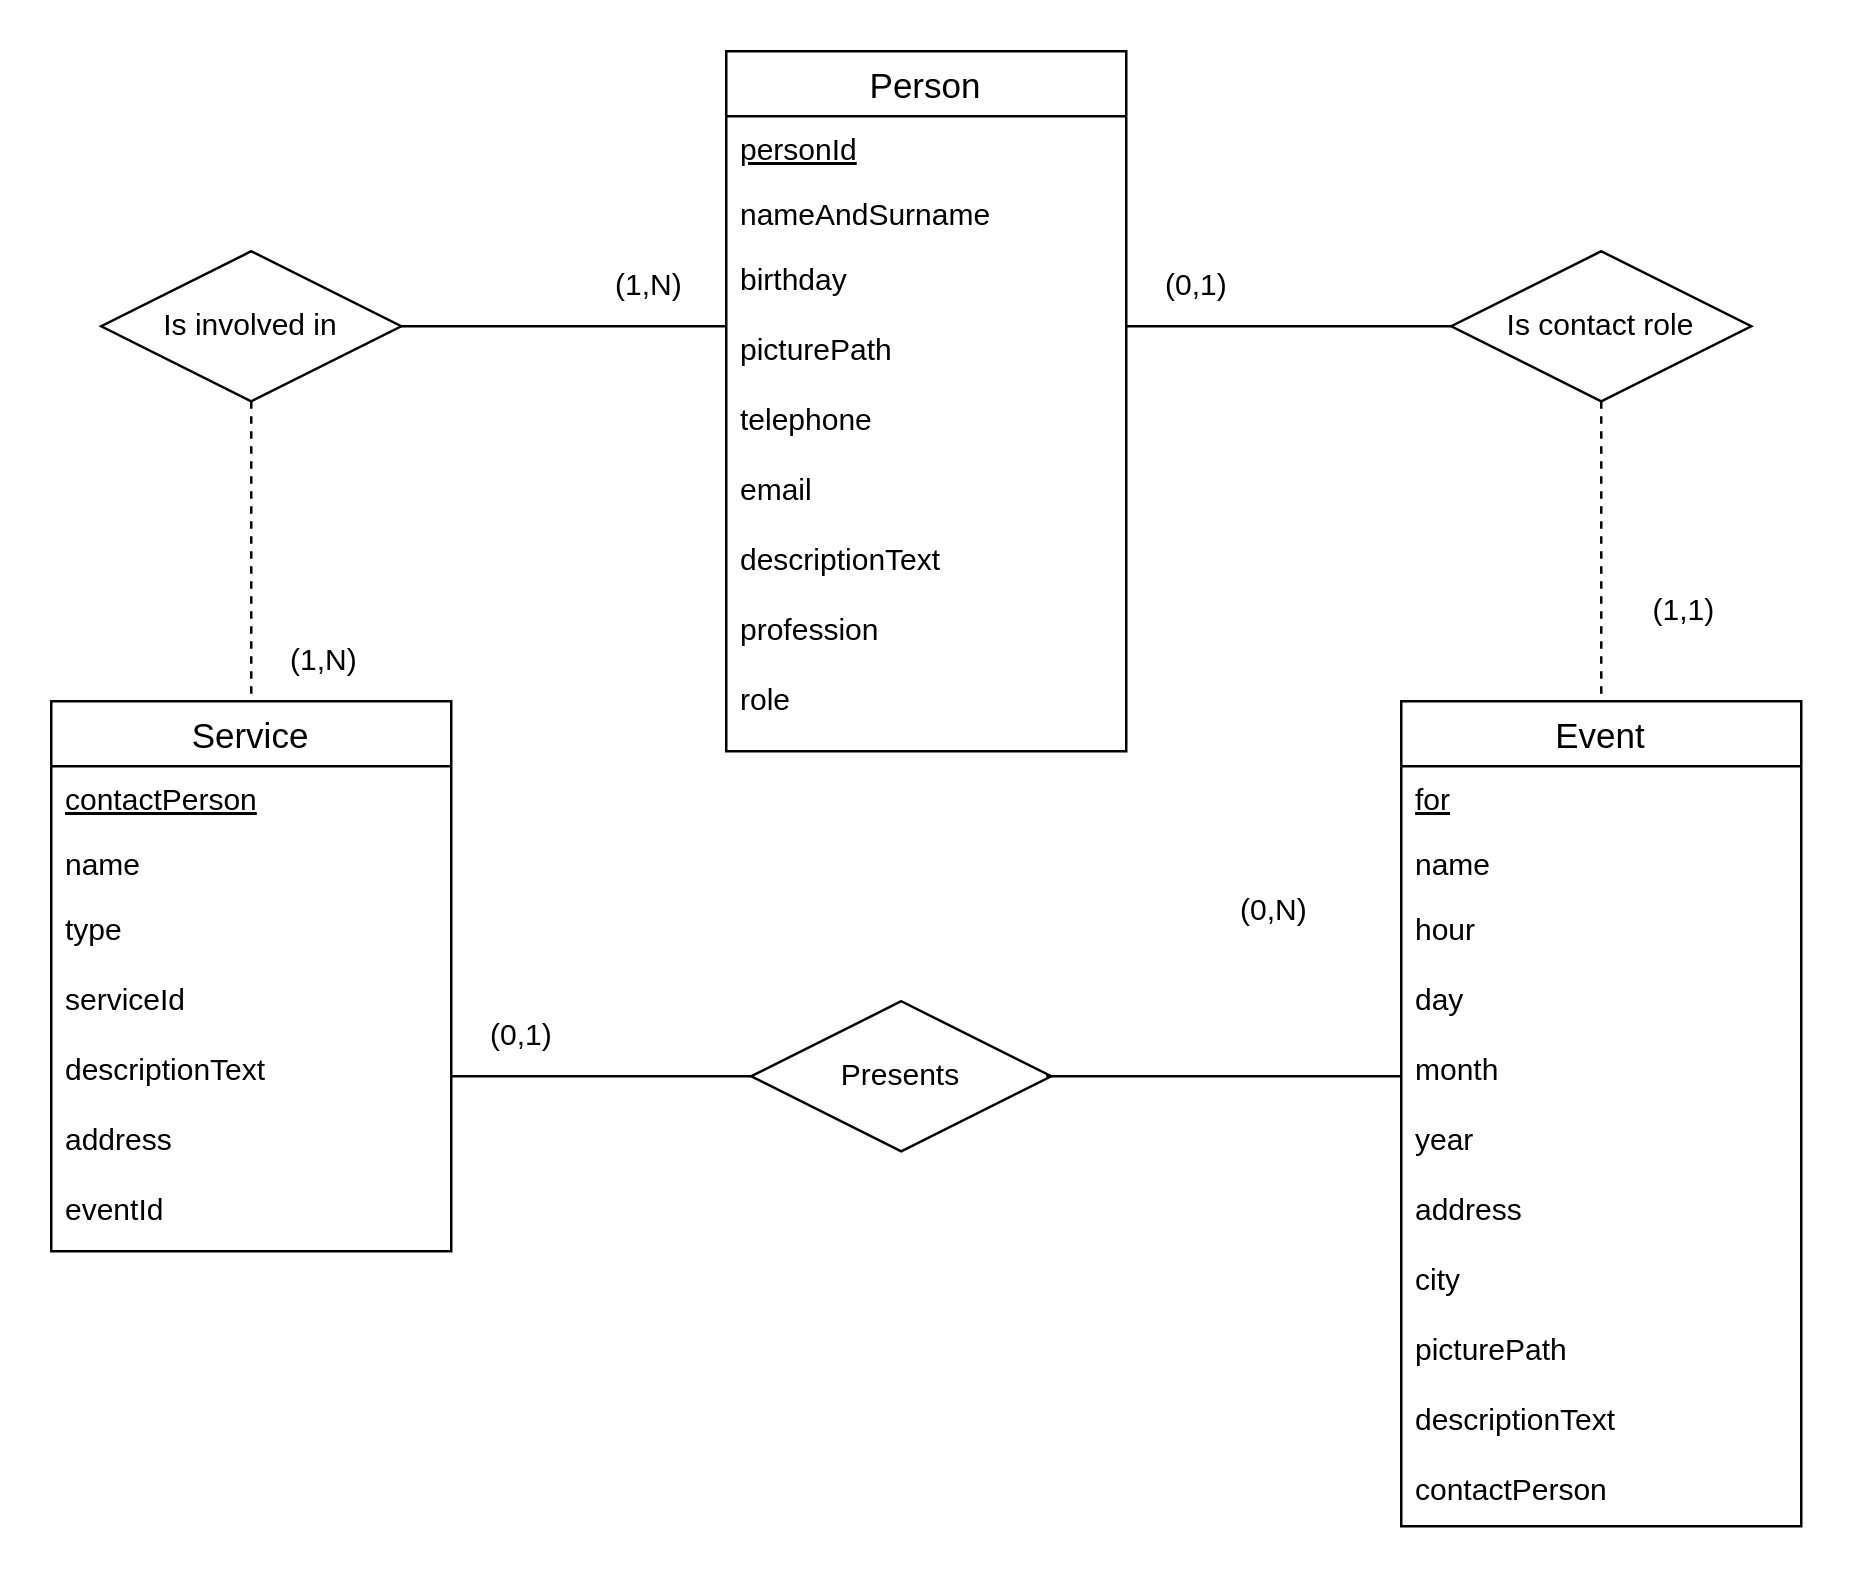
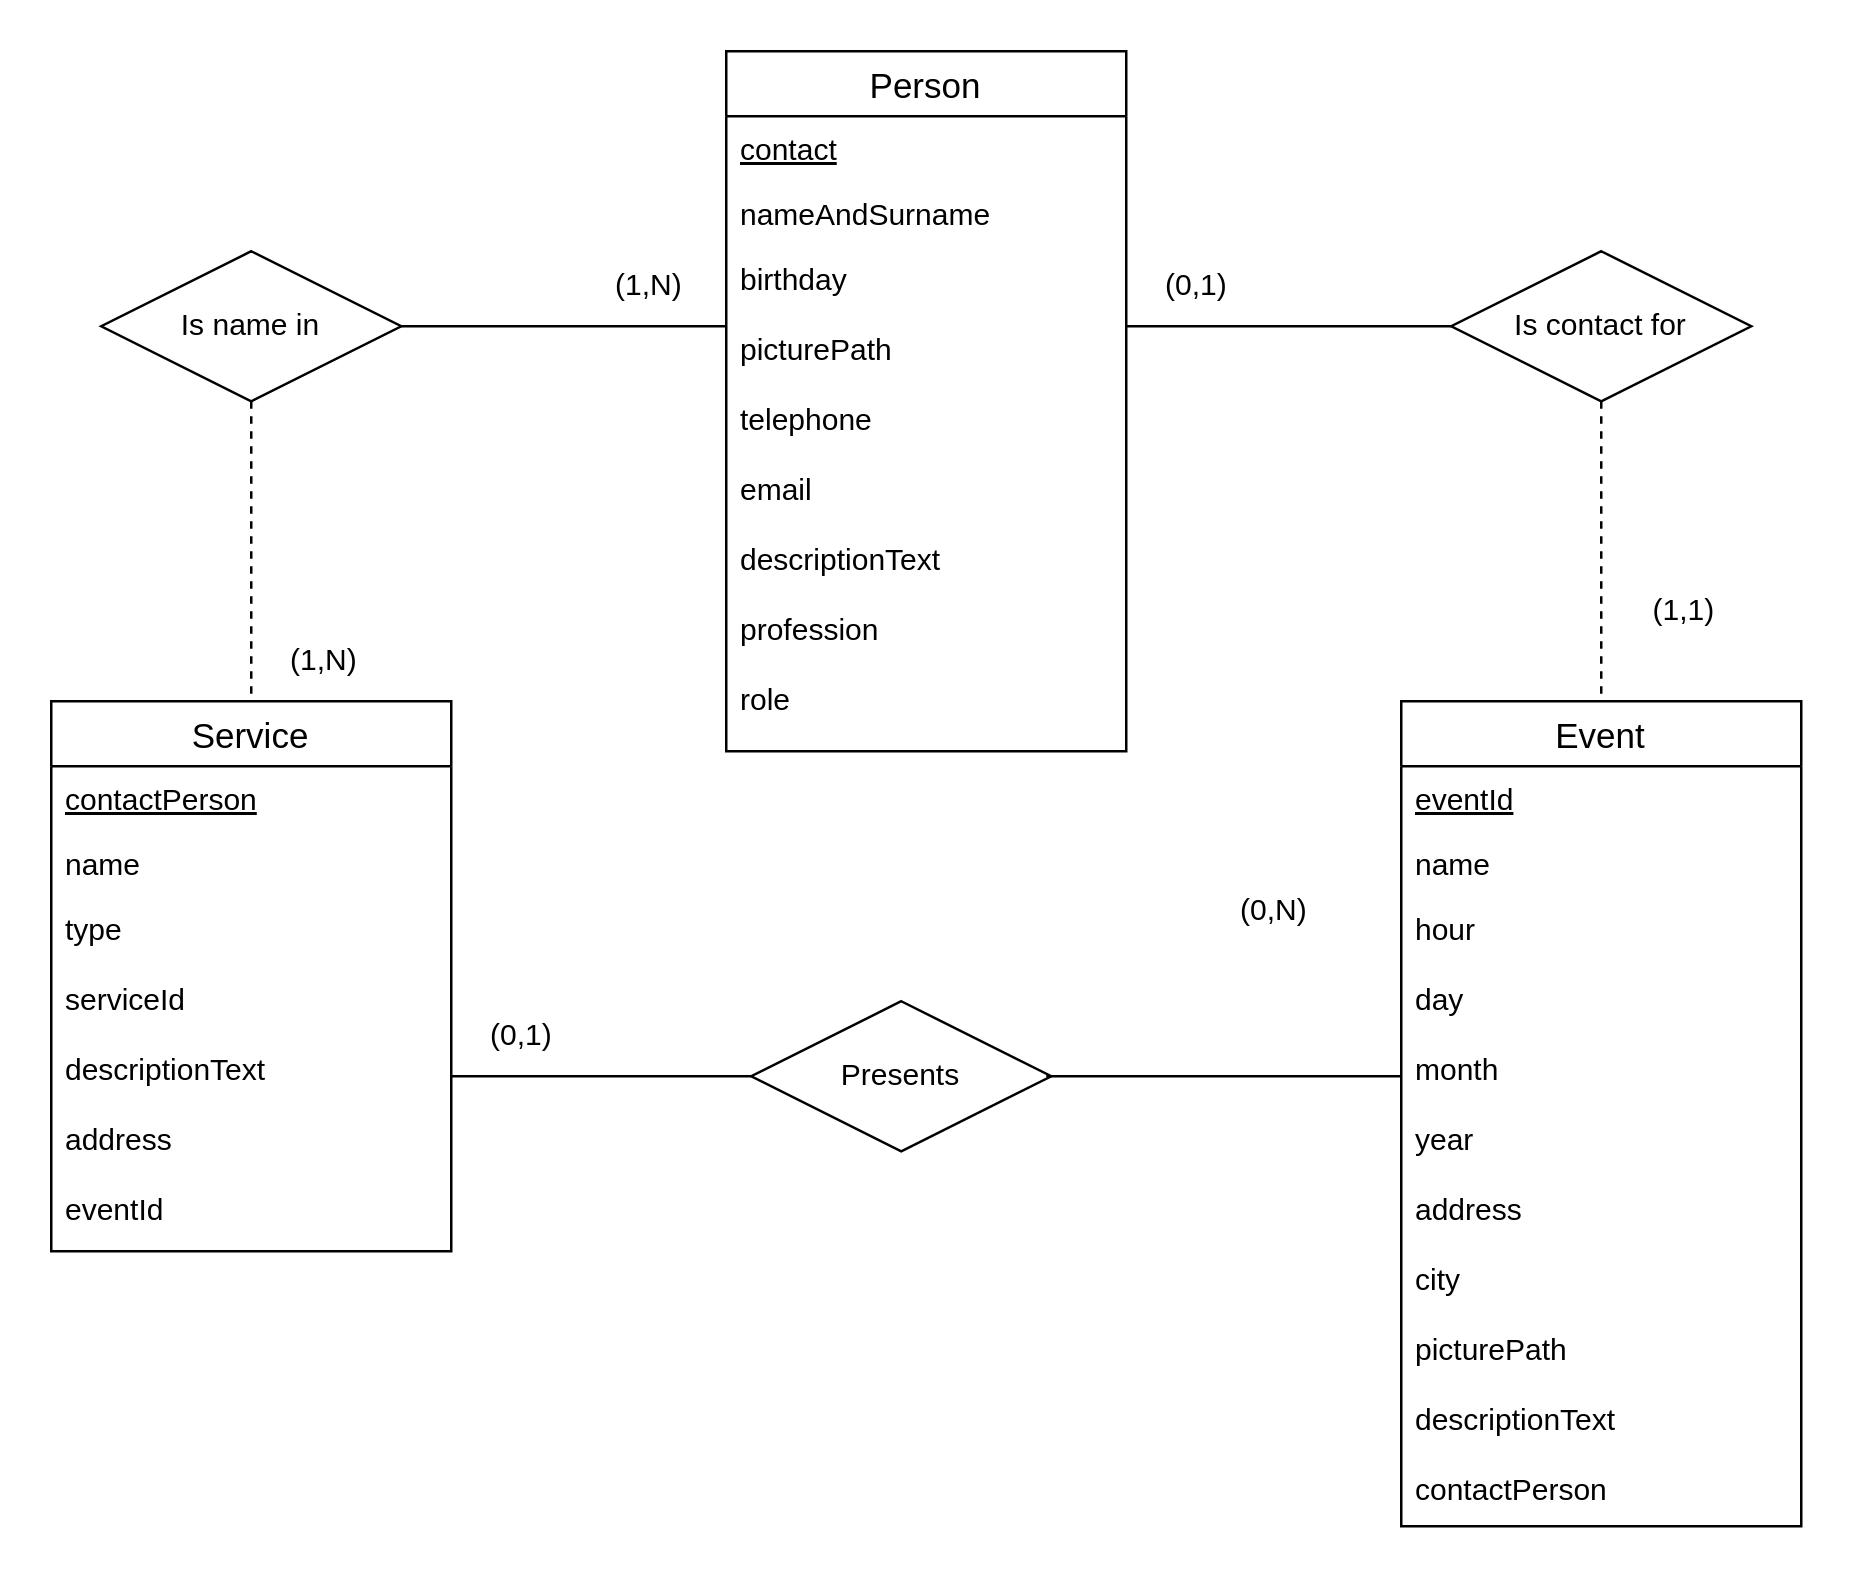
node "personId": label "personId" -> "contact"
node "Is involved in": label "Is involved in" -> "Is name in"
node "Is contact role": label "Is contact role" -> "Is contact for"
node "for": label "for" -> "eventId"
